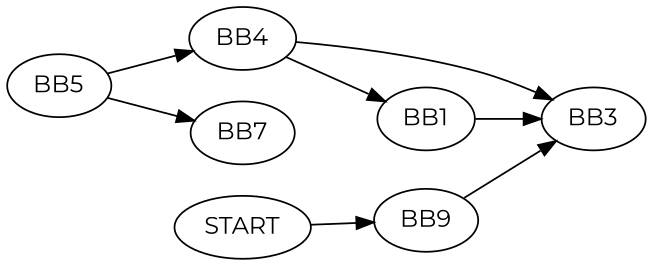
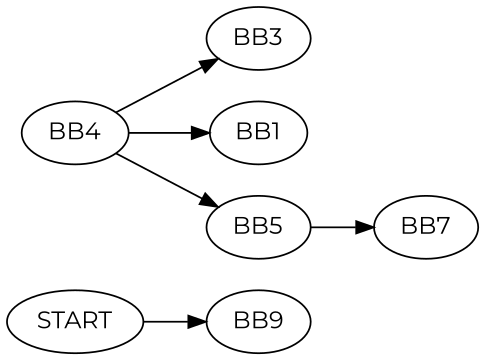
edge "BB5" -> "BB4": reversed
edge "BB1" -> "BB3": removed
edge "BB9" -> "BB3": removed
